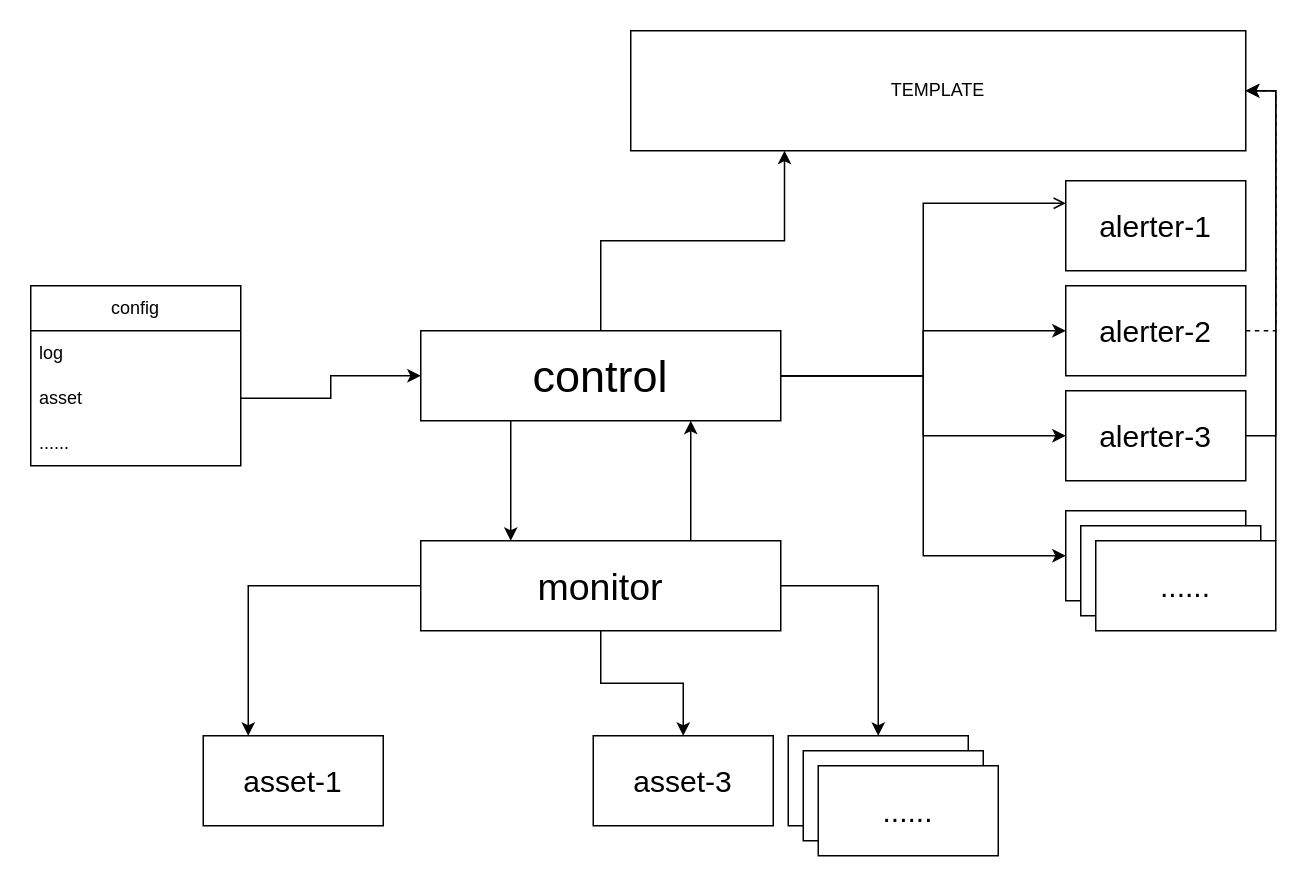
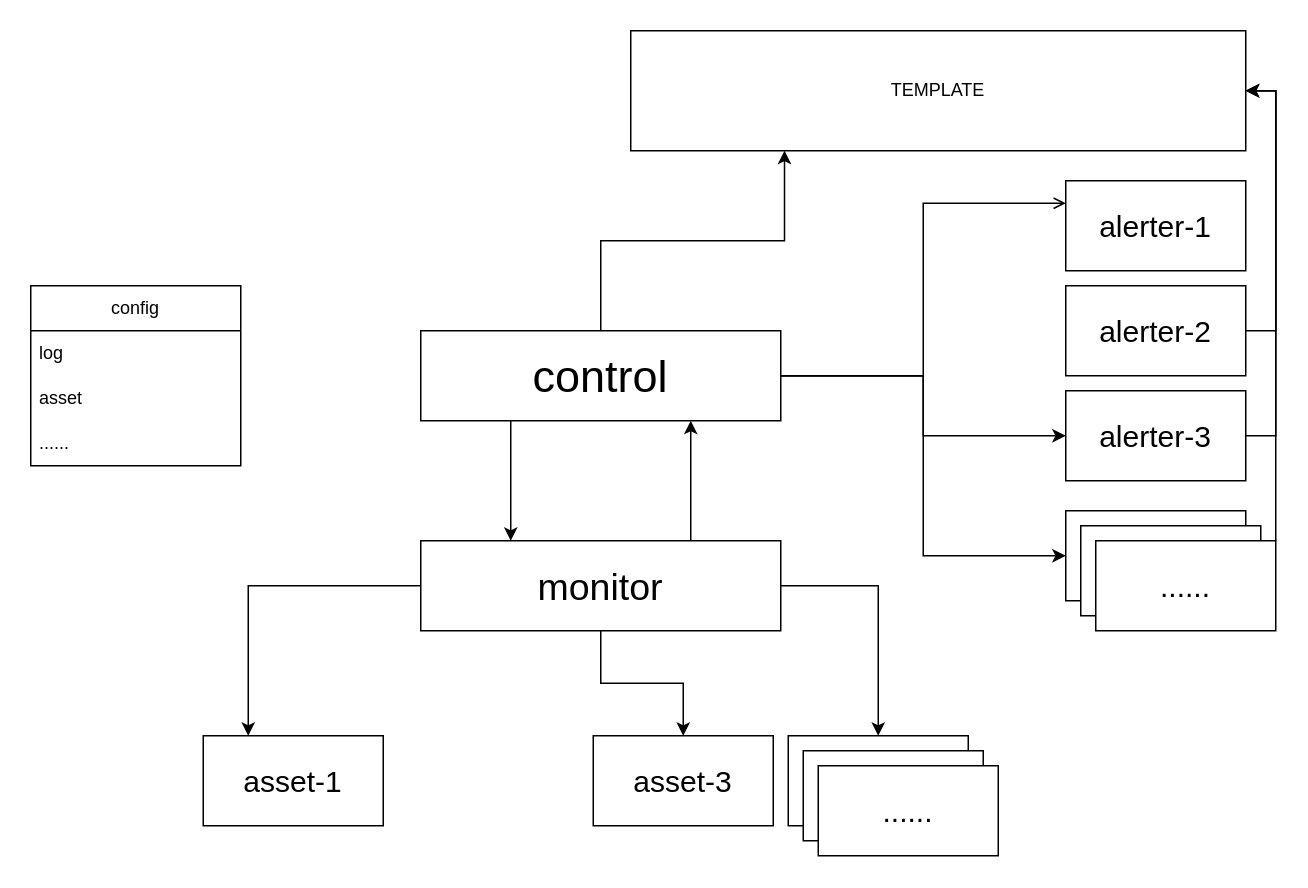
edge "control" -> "alerter-2": removed
edge "alerter-2" -> "TEMPLATE": style dashed -> solid
edge "asset" -> "control": removed
